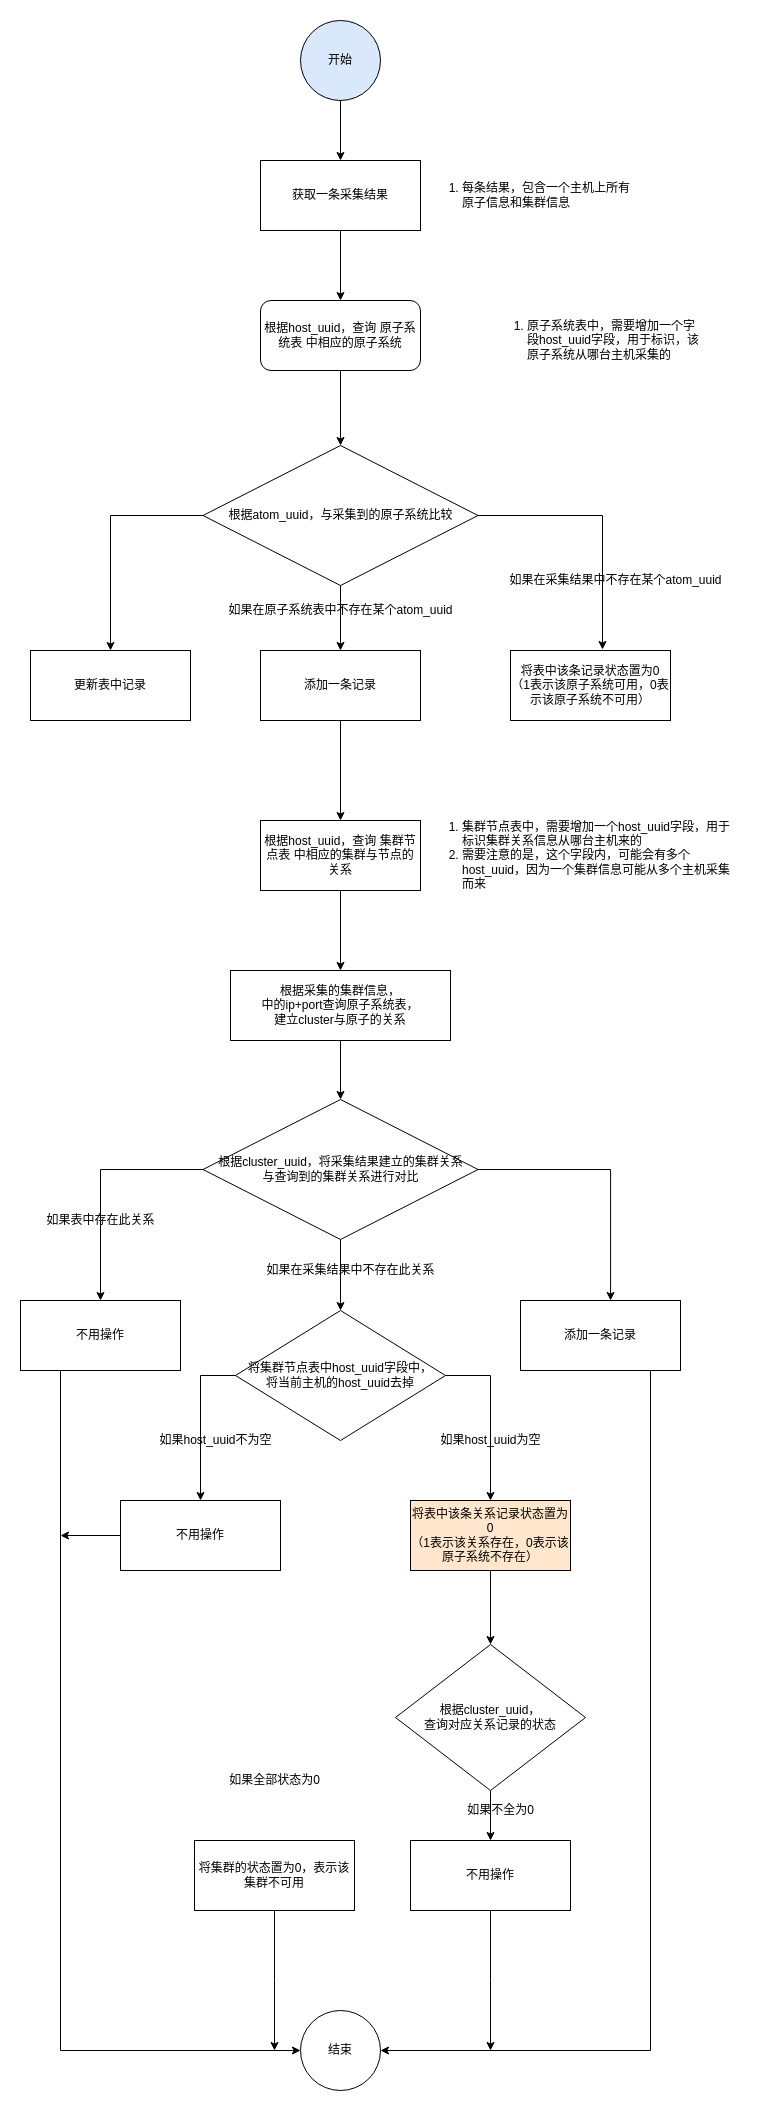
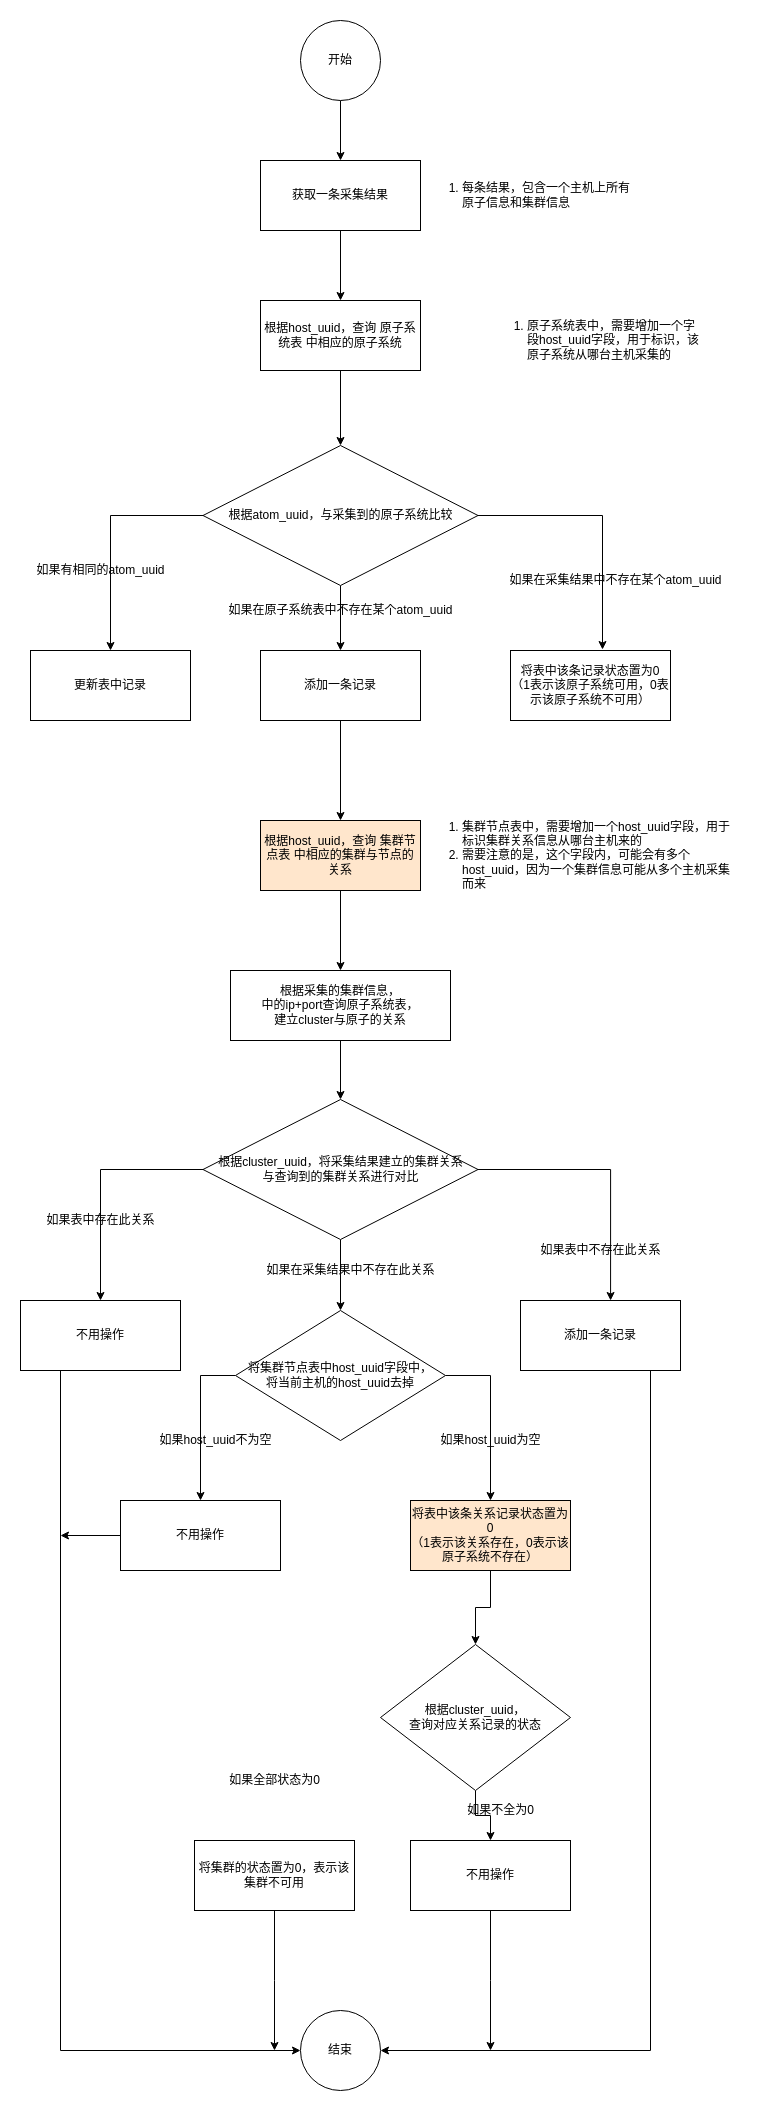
node "开始": fillcolor #dae8fc -> #ffffff
node "根据host_uuid，查询 原子系统表 中相应的原子系统": shape rounded rectangle -> rectangle
node "如果有相同的atom_uuid": added
node "根据host_uuid，查询 集群节点表 中相应的集群与节点的关系": fillcolor #ffffff -> #ffe6cc
node "如果表中不存在此关系": added
node "根据cluster_uuid， 查询对应关系记录的状态": moved (491, 1718) -> (476, 1718)
